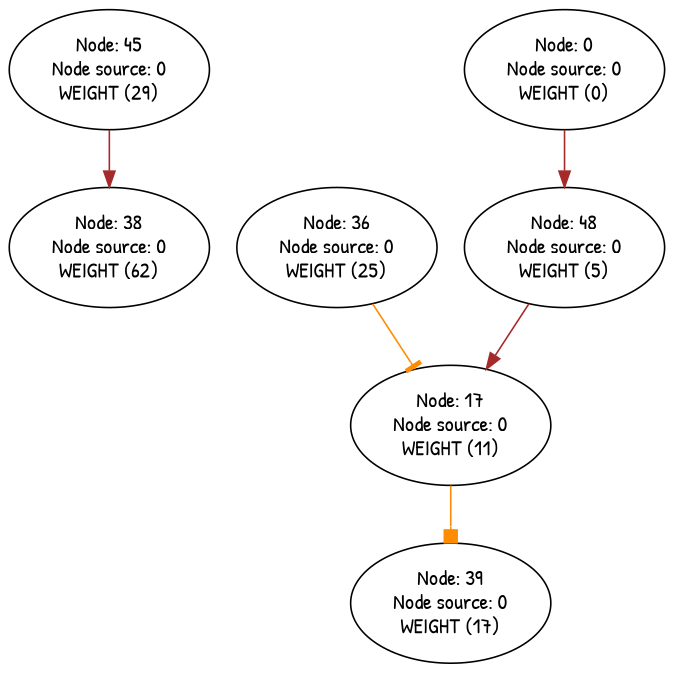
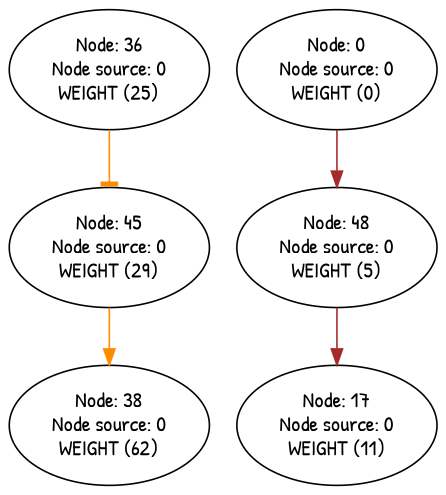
edge "Node: 45 Node source: 0 WEIGHT (29)" -> "Node: 38 Node source: 0 WEIGHT (62)": color brown -> darkorange
edge "Node: 36 Node source: 0 WEIGHT (25)" -> "Node: 17 Node source: 0 WEIGHT (11)": now "Node: 36 Node source: 0 WEIGHT (25)" -> "Node: 45 Node source: 0 WEIGHT (29)"
node "Node: 39 Node source: 0 WEIGHT (17)": removed
